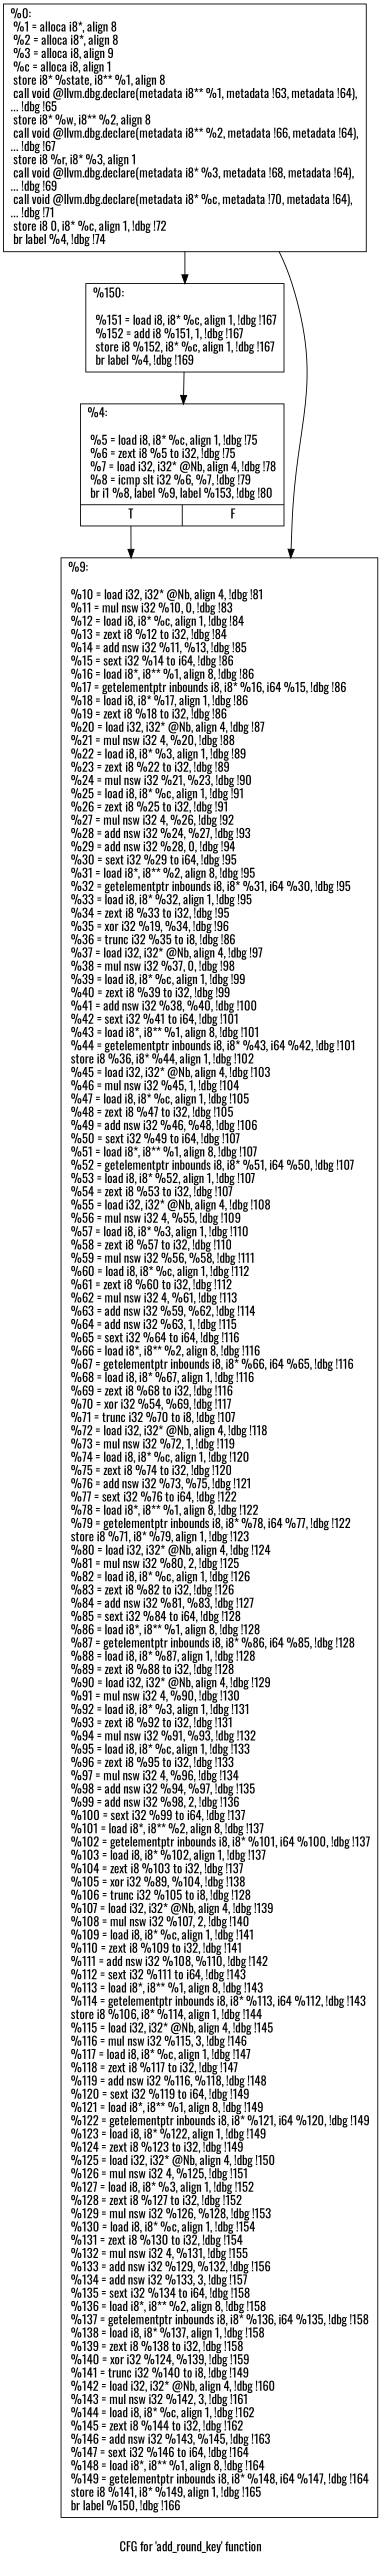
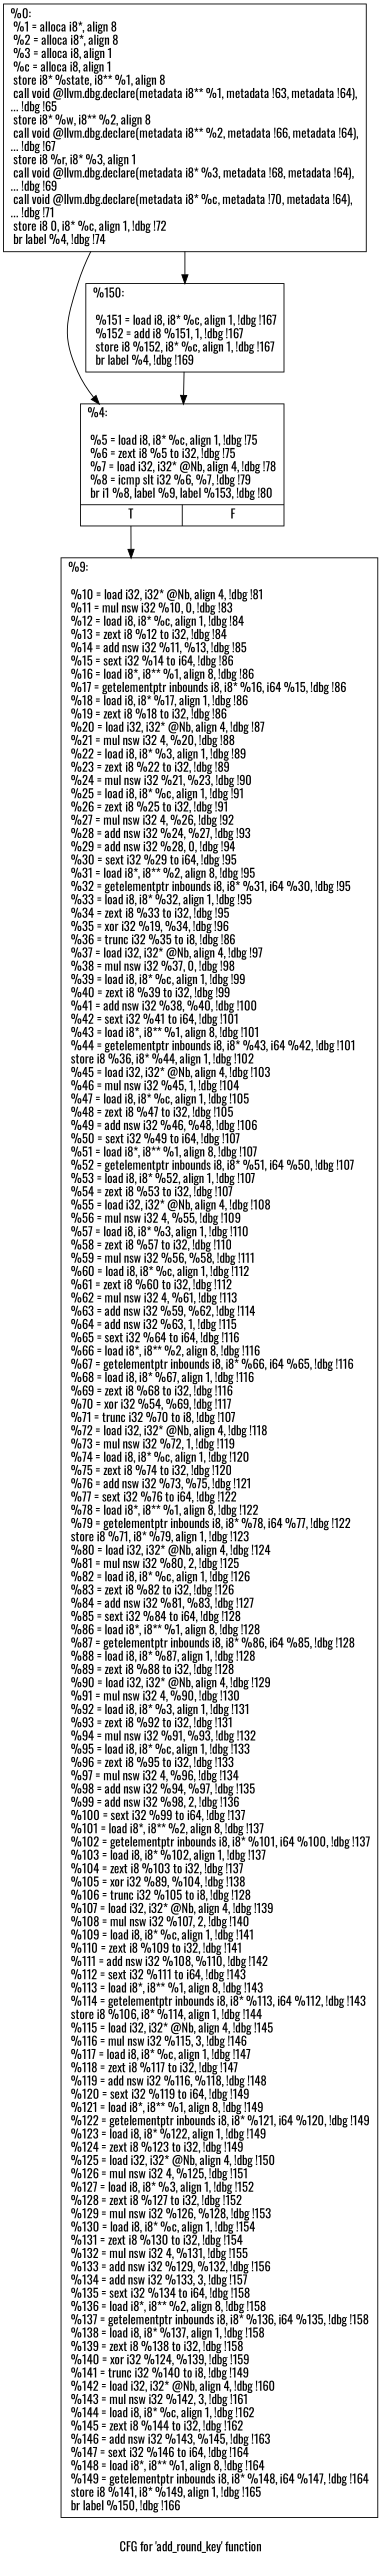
node "%0:": text "%3 = alloca i8, align 9" -> "%3 = alloca i8, align 1"
edge "%0:" -> "%9:": now "%0:" -> "%4:"
